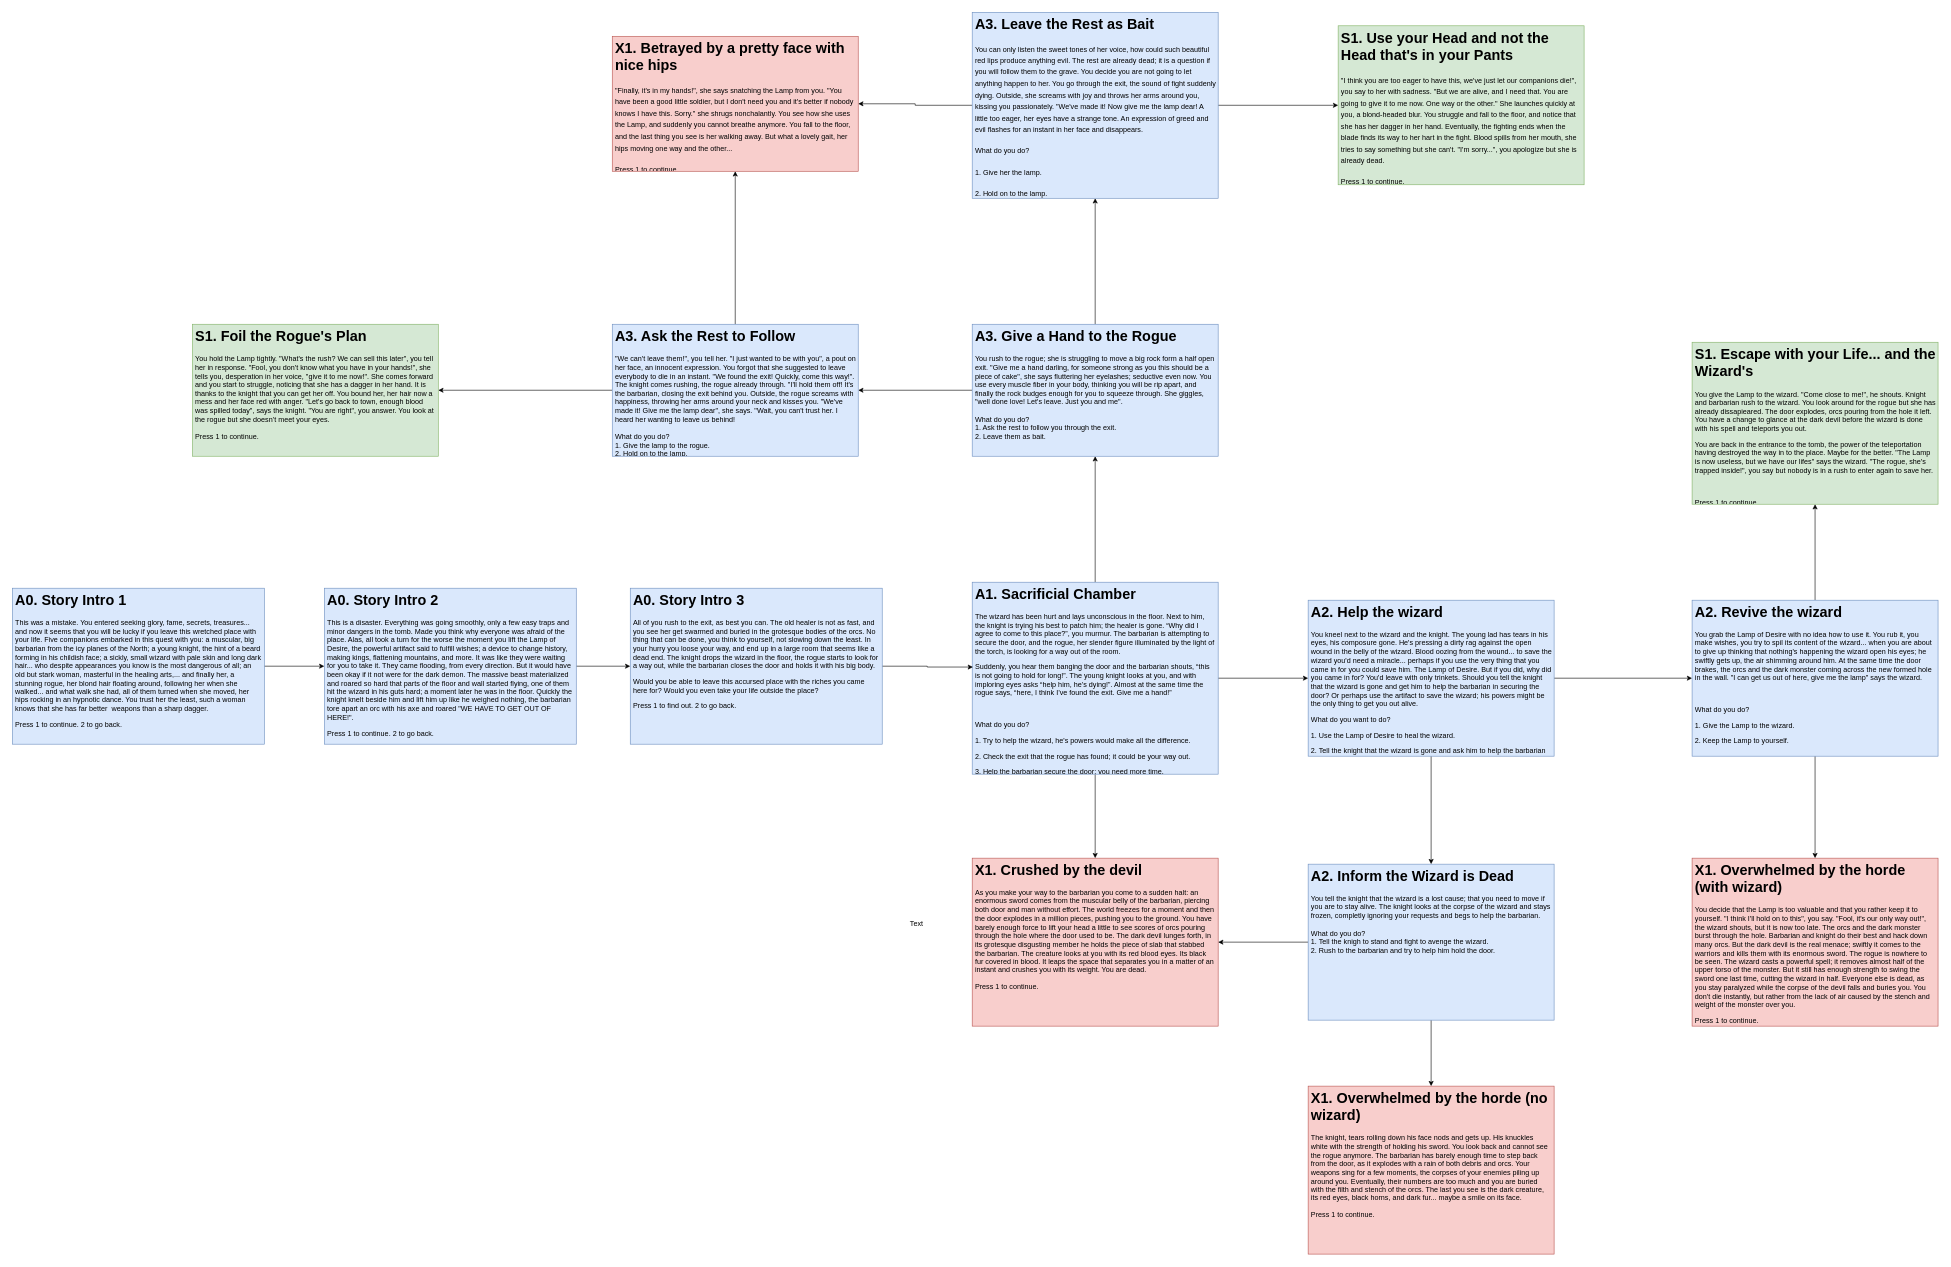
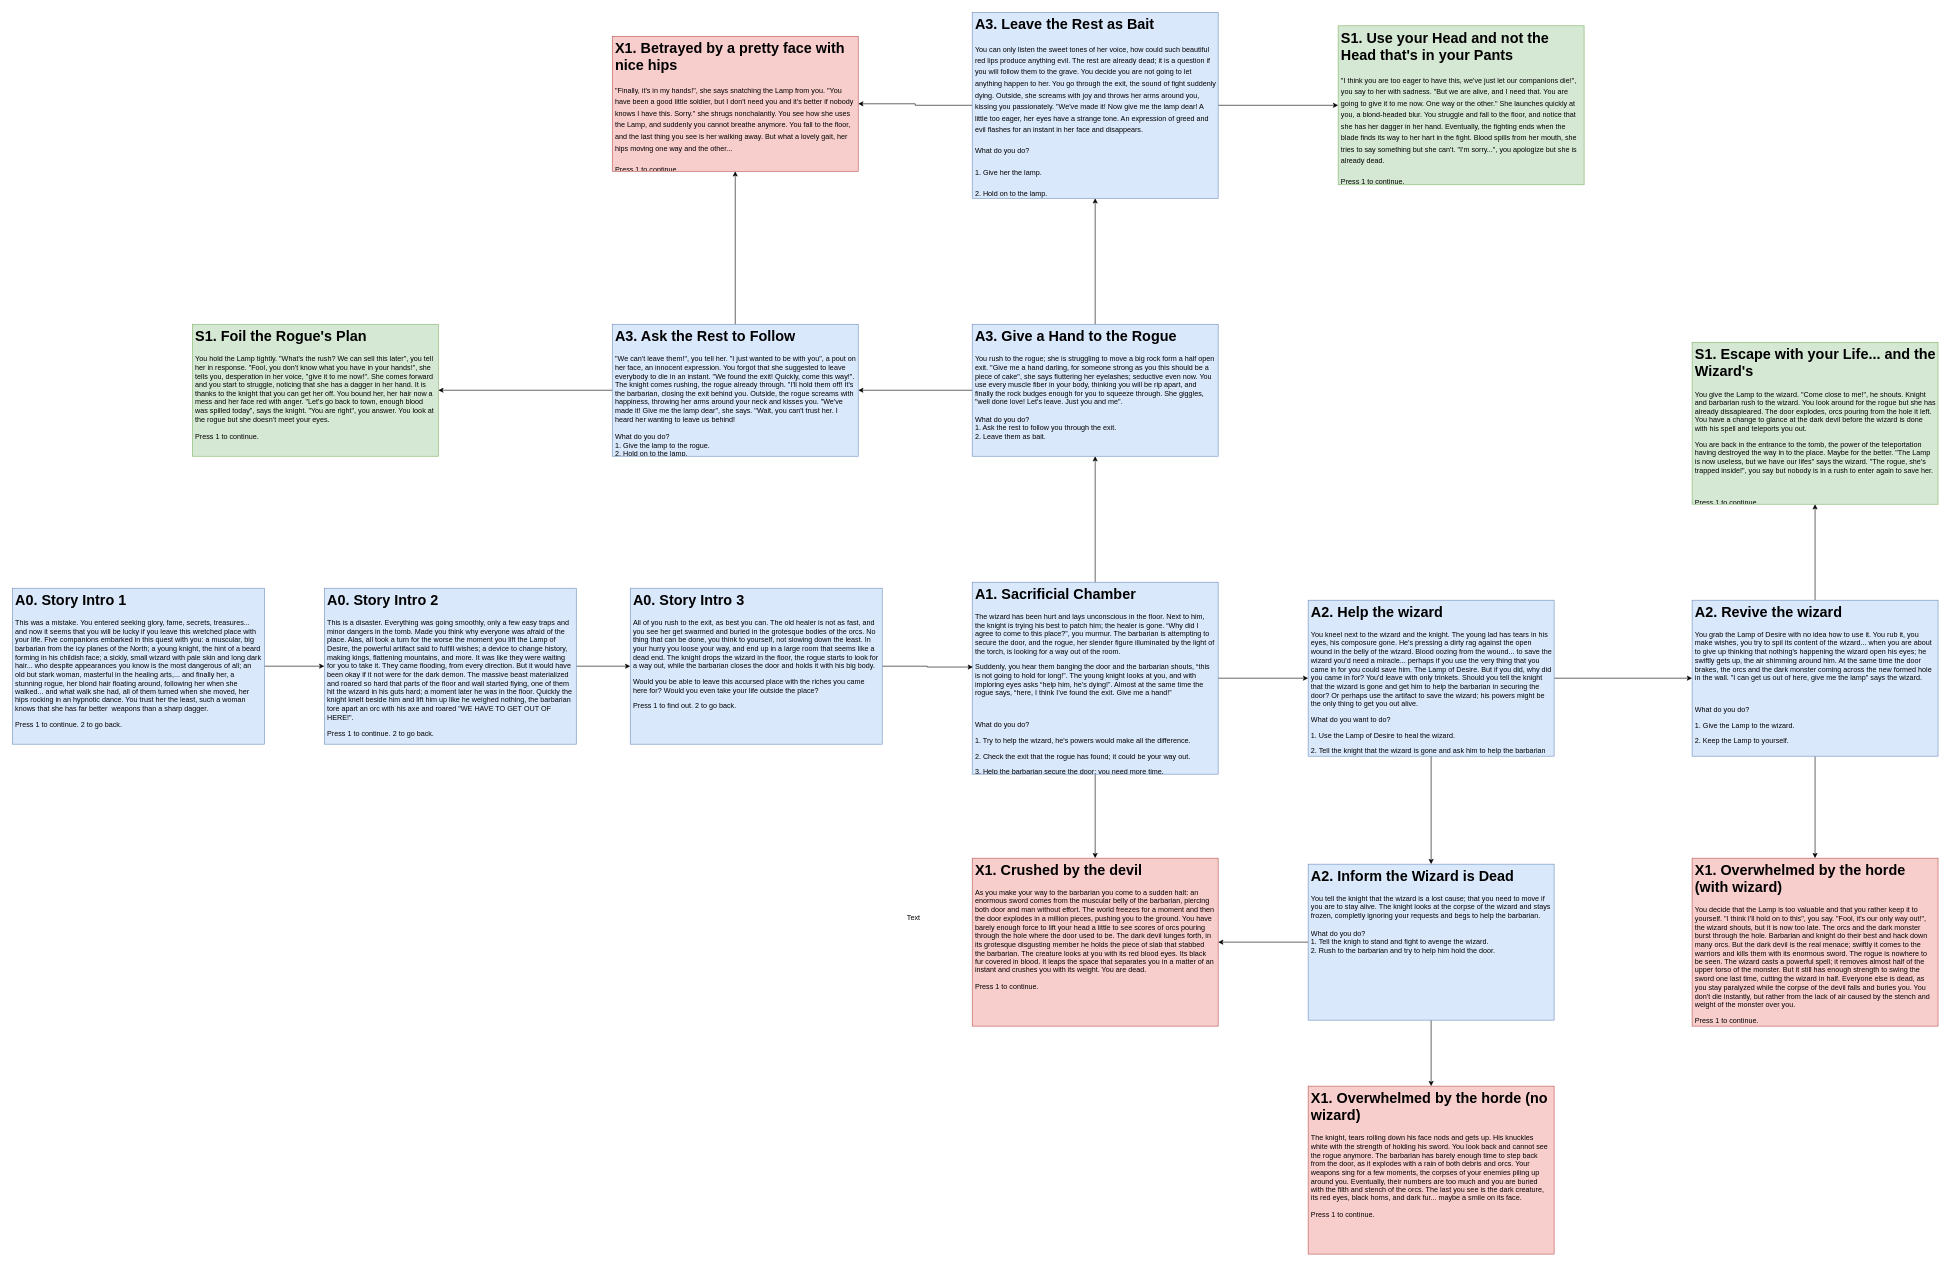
node "Text": moved (917, 924) -> (914, 918)
